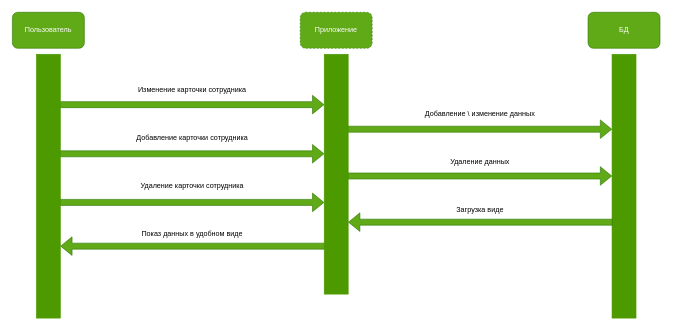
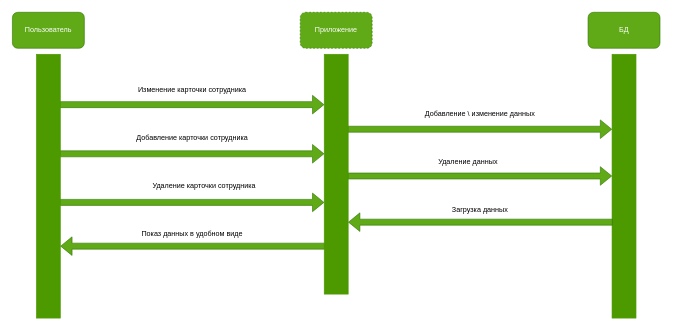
node "Удаление данных": moved (480, 162) -> (468, 162)
node "Удаление карточки сотрудника": moved (192, 186) -> (204, 186)
node "Загрузка виде": label "Загрузка виде" -> "Загрузка данных"
